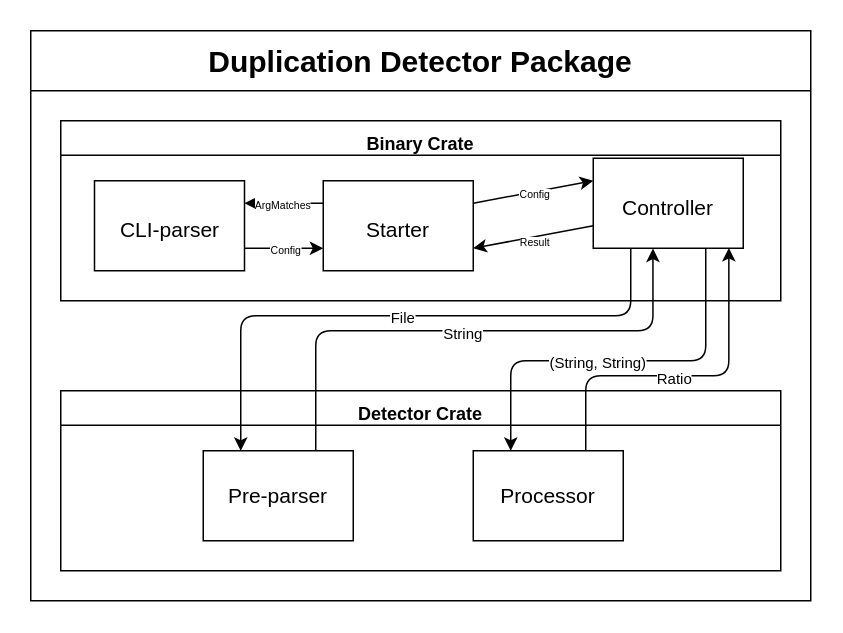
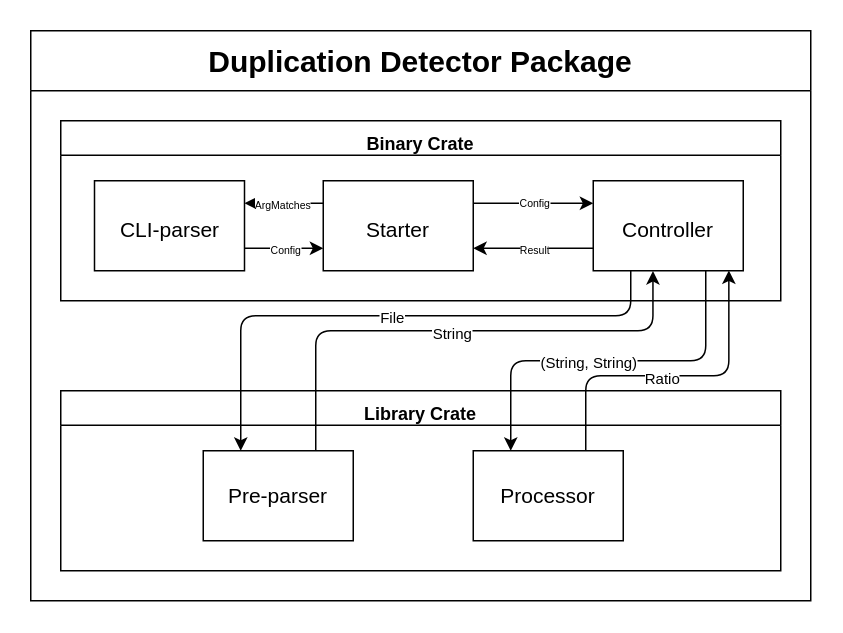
node "Controller": moved (668, 203) -> (668, 226)
node "Detector Crate": label "Detector Crate" -> "Library Crate"
